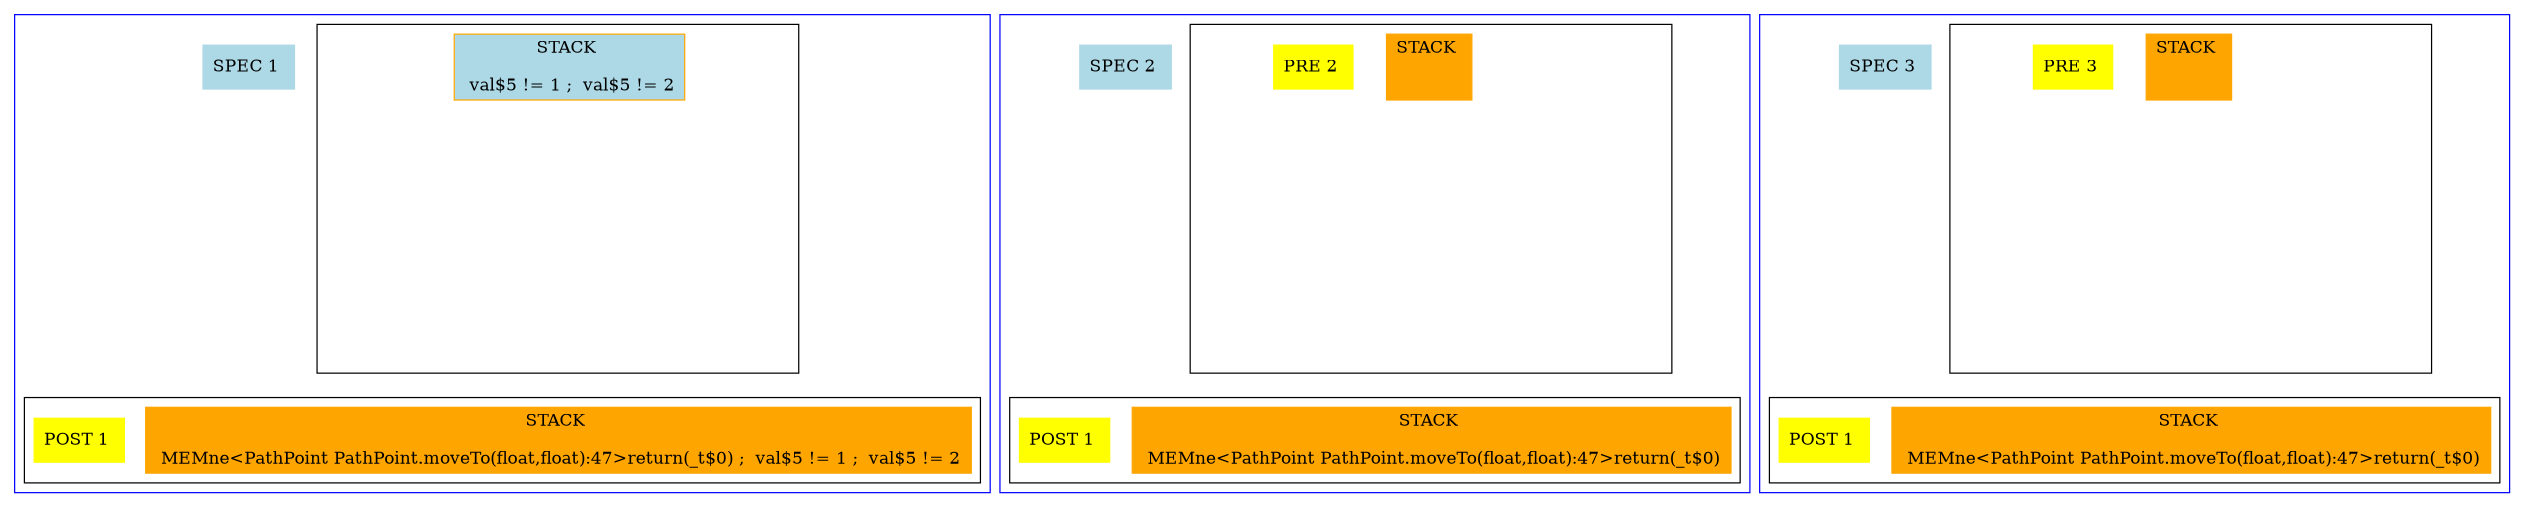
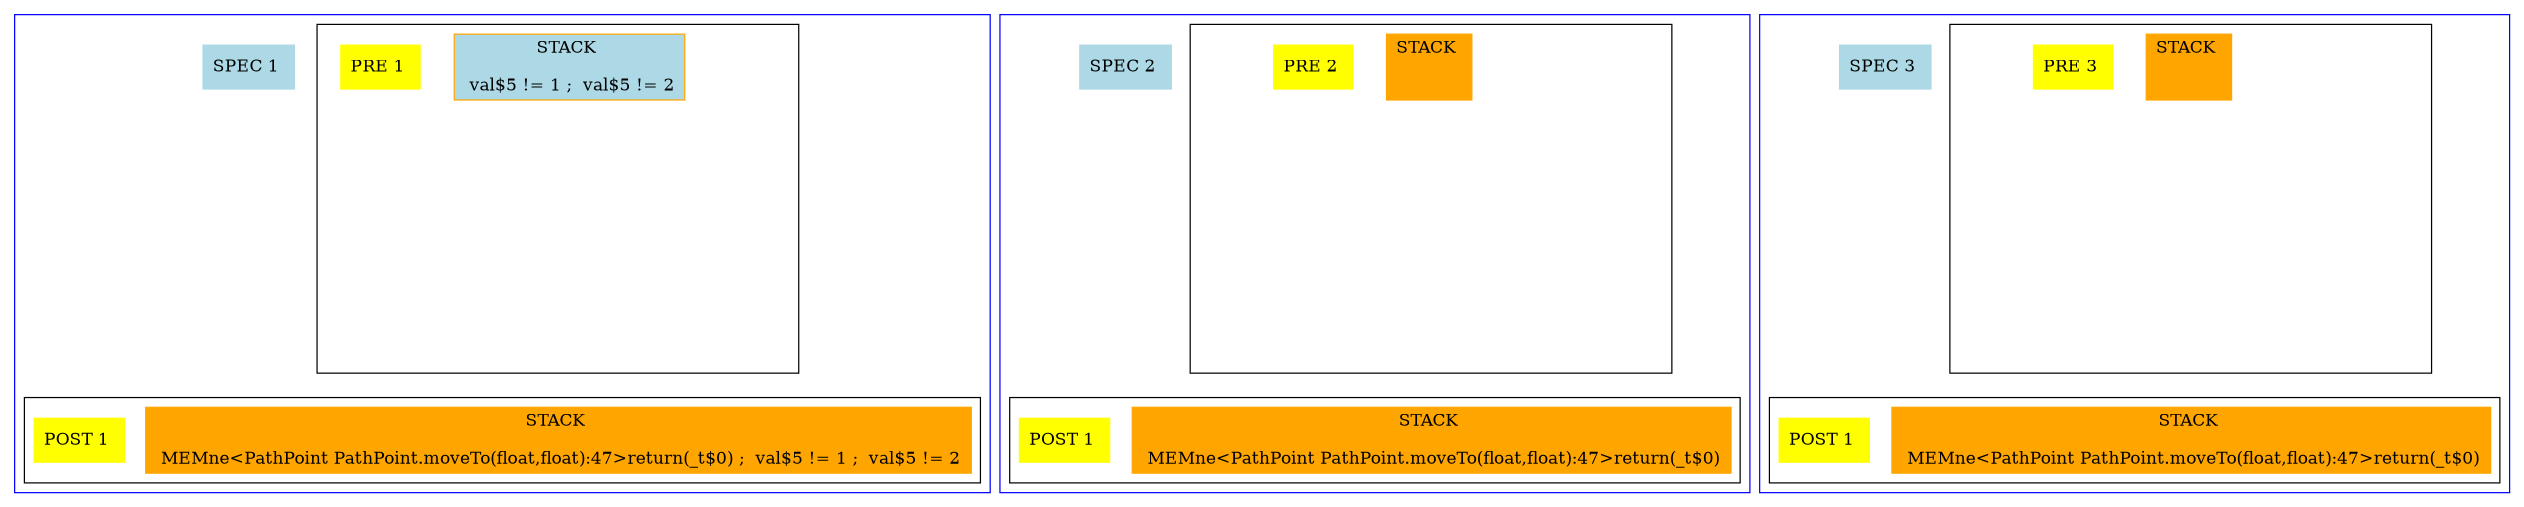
node "PRE 1": added
